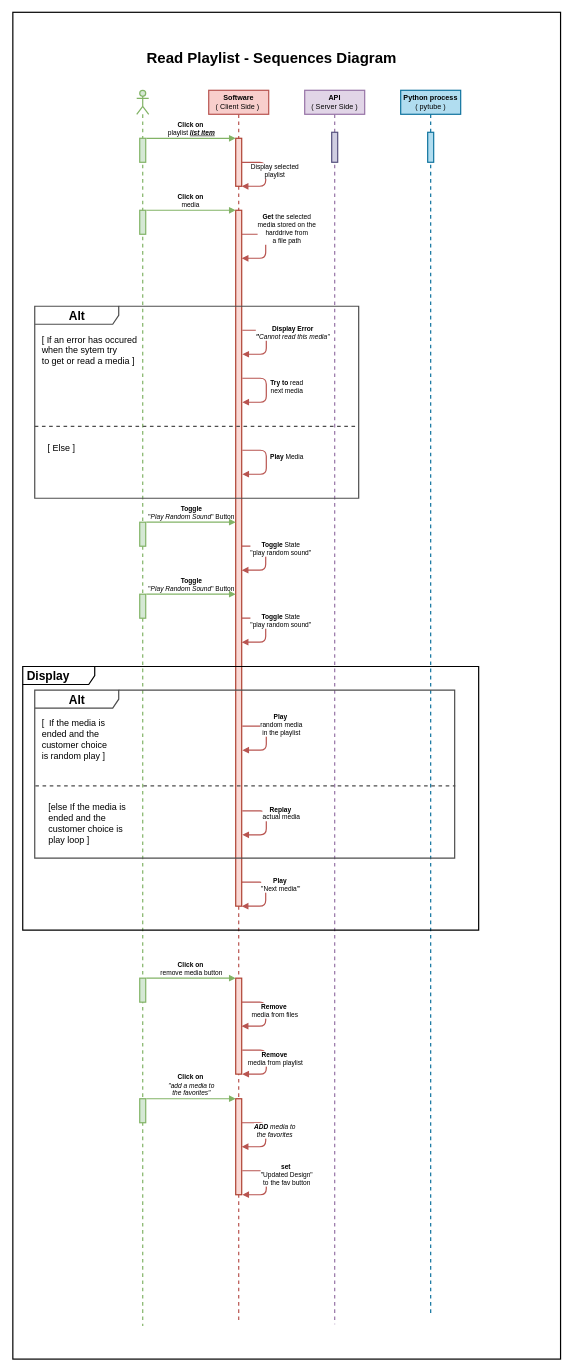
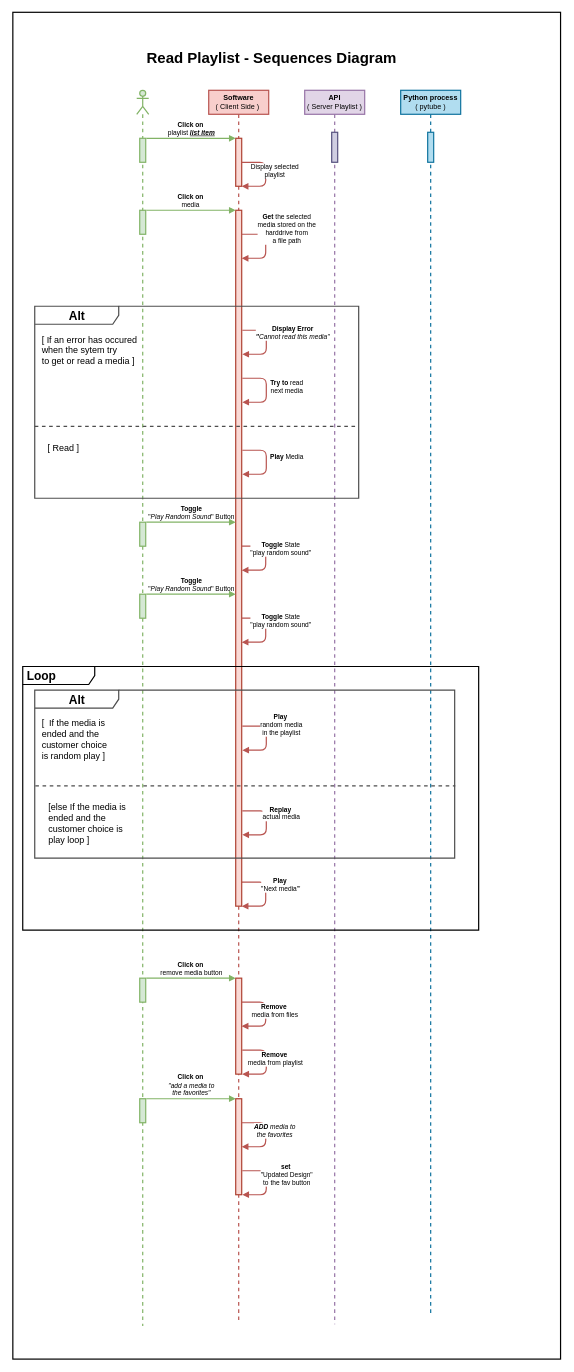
node "API ( Server Side )": label "API ( Server Side )" -> "API ( Server Playlist )"
node "[ Else ]": label "[ Else ]" -> "[ Read ]"
node "Display": label "Display" -> "Loop"
